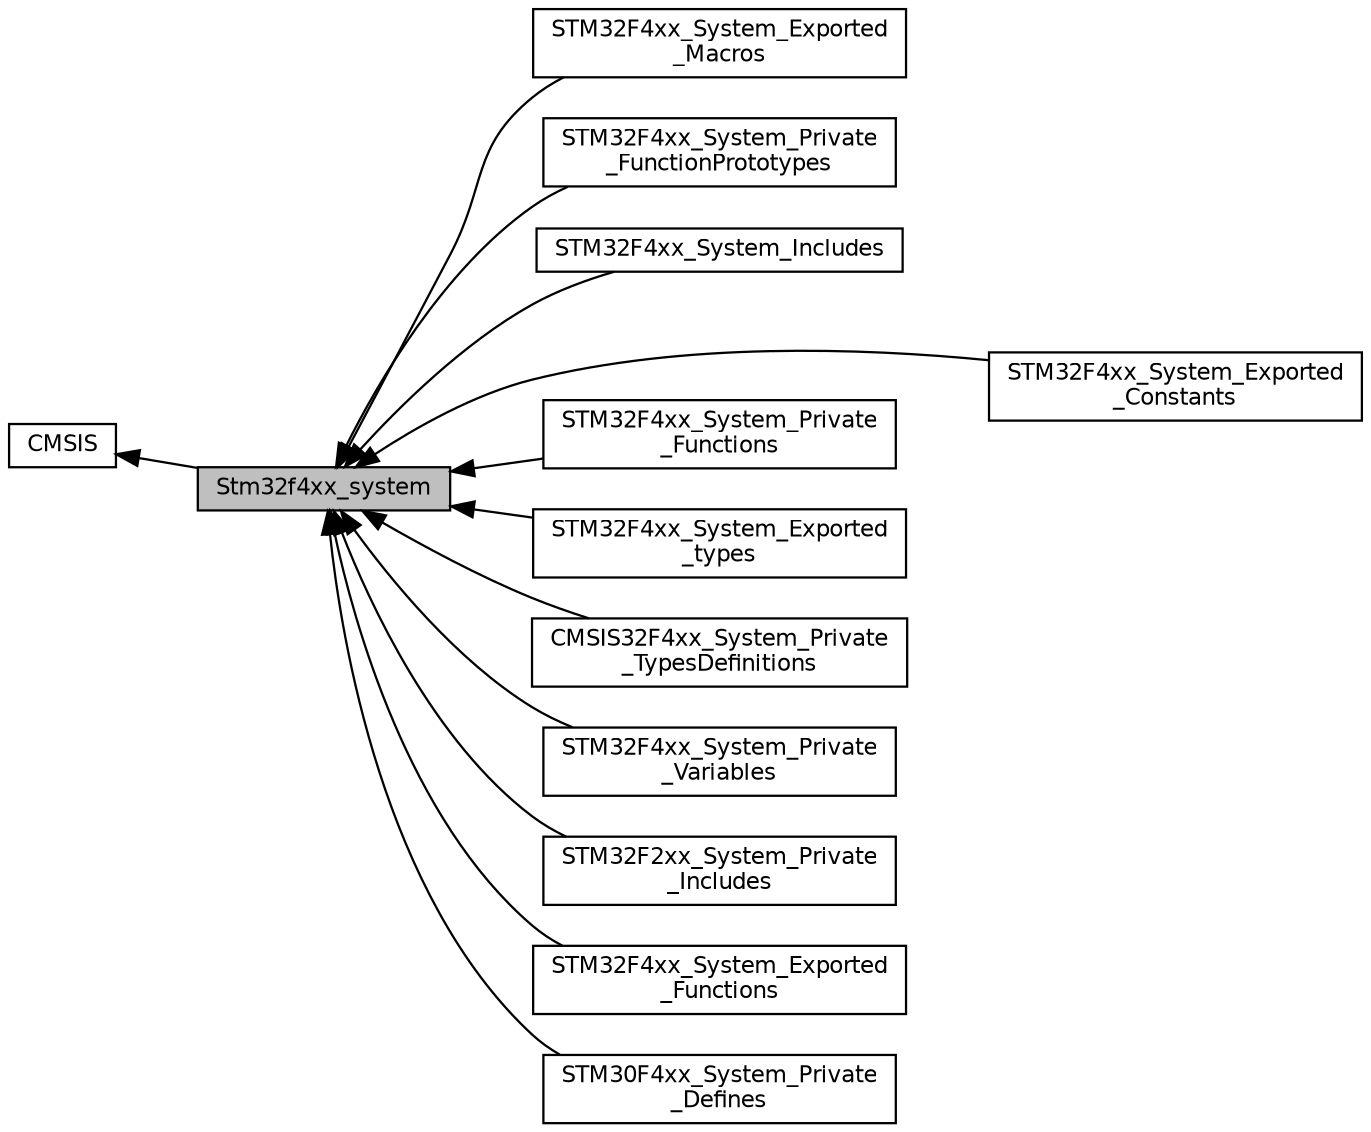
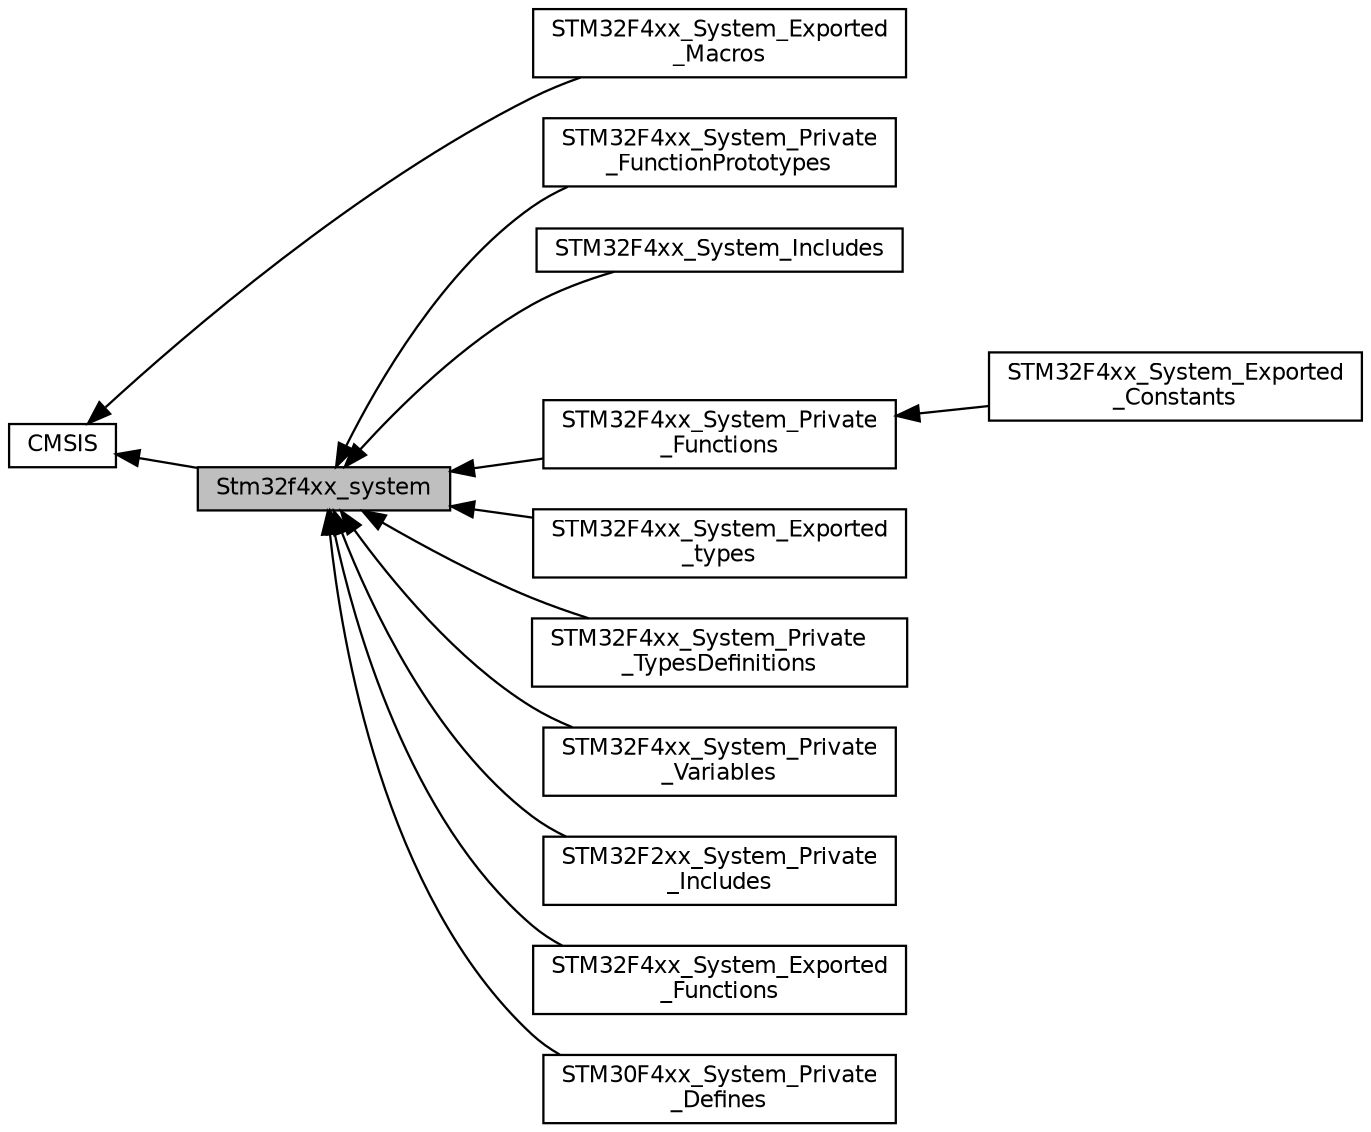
edge "STM32F4xx_System_Exported _Macros" -> "Stm32f4xx_system": now "STM32F4xx_System_Exported _Macros" -> "CMSIS"
edge "STM32F4xx_System_Exported _Constants" -> "Stm32f4xx_system": now "STM32F4xx_System_Exported _Constants" -> "STM32F4xx_System_Private _Functions"
node "CMSIS32F4xx_System_Private _TypesDefinitions": label "CMSIS32F4xx_System_Private _TypesDefinitions" -> "STM32F4xx_System_Private _TypesDefinitions"
